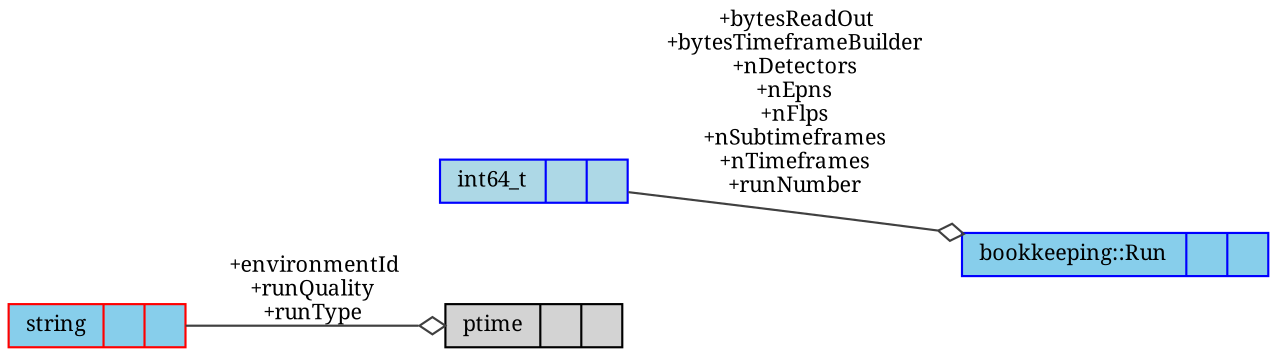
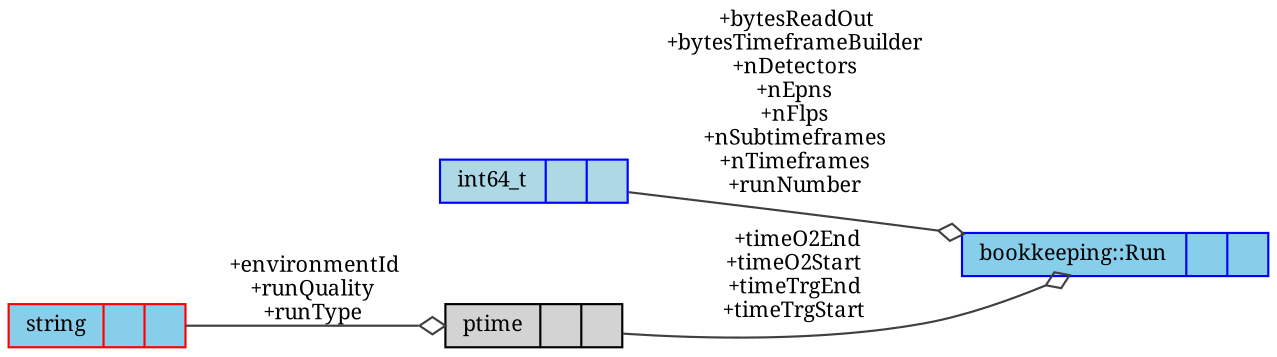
edge "ptime" -> "bookkeeping::Run": added, label "+timeO2End +timeO2Start +timeTrgEnd +timeTrgStart"
